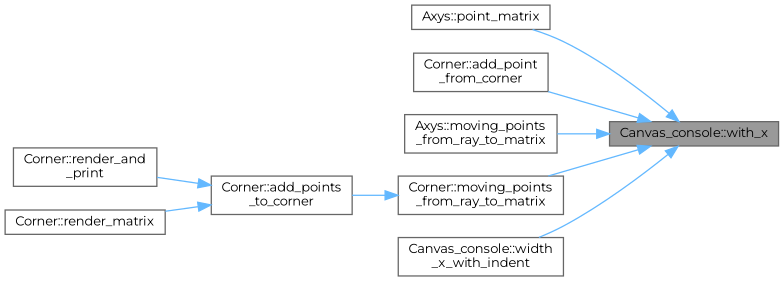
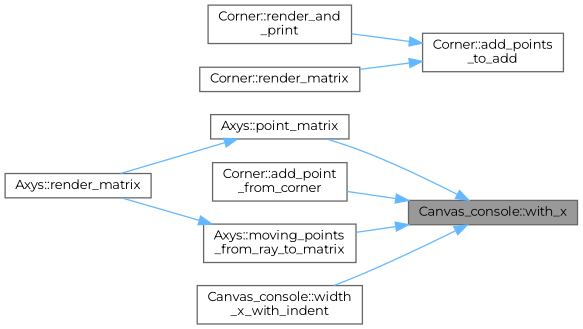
node "Axys::render_matrix": added
node "Corner::add_points _to_corner": label "Corner::add_points _to_corner" -> "Corner::add_points _to_add"
node "Corner::moving_points _from_ray_to_matrix": removed
